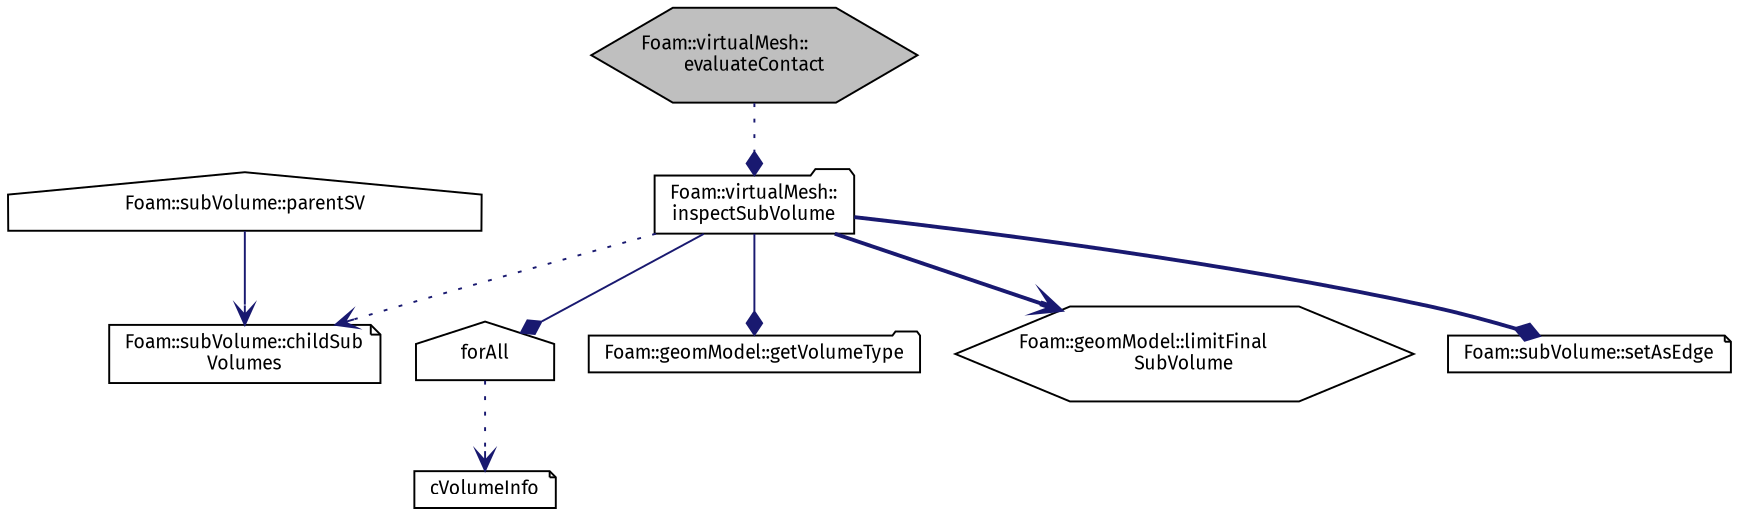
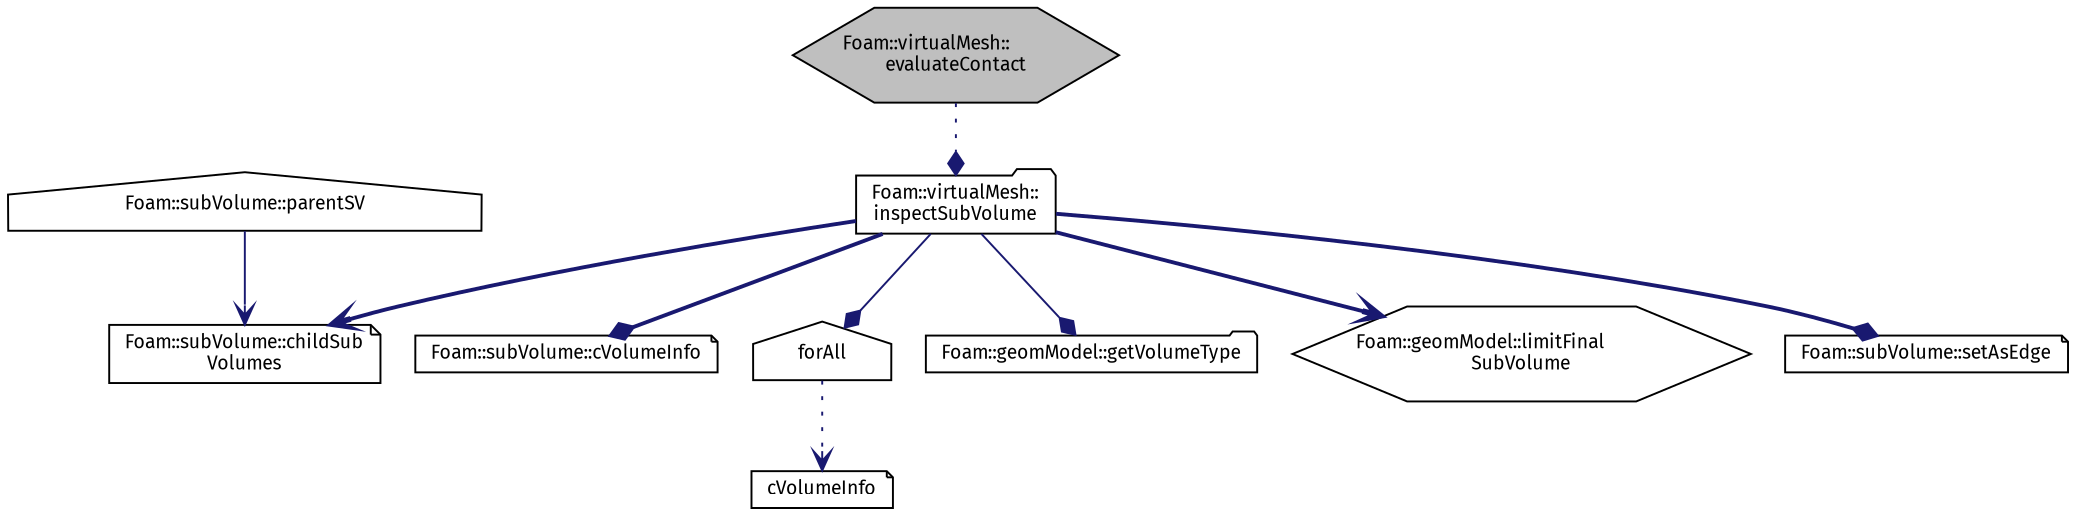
edge "Foam::virtualMesh:: inspectSubVolume" -> "Foam::subVolume::childSub Volumes": style dotted -> bold
node "Foam::subVolume::cVolumeInfo": added
